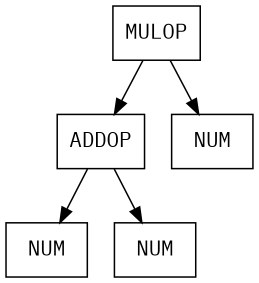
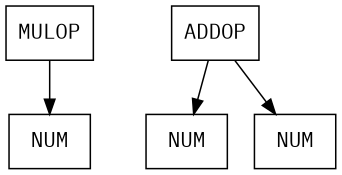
edge "MULOP" -> "ADDOP": removed
